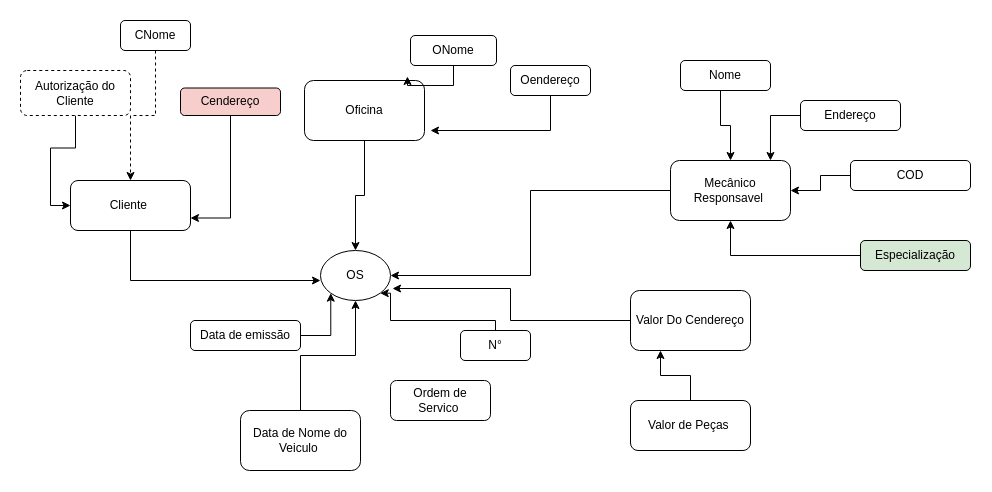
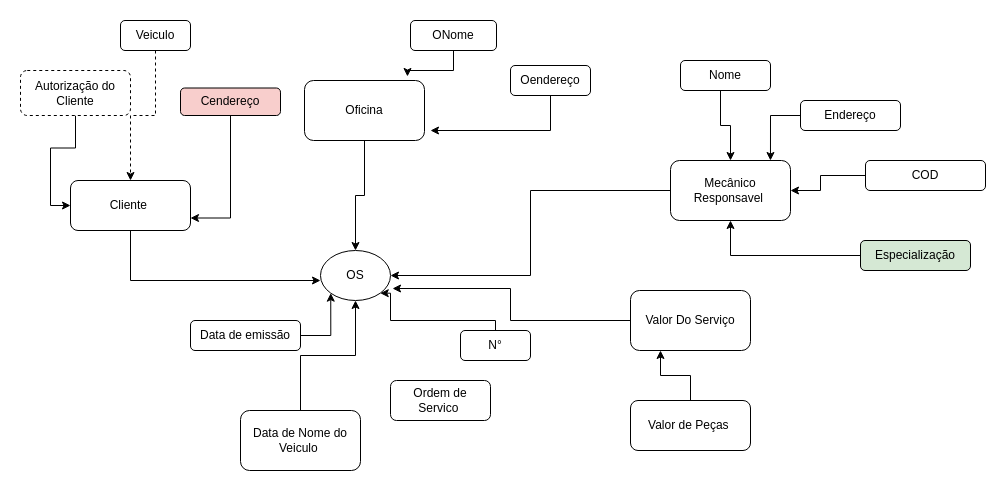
node "CNome": label "CNome" -> "Veiculo"
node "ONome": moved (454, 51) -> (454, 36)
node "COD": moved (911, 176) -> (926, 176)
node "Valor Do Cendereço": label "Valor Do Cendereço" -> "Valor Do Serviço"
